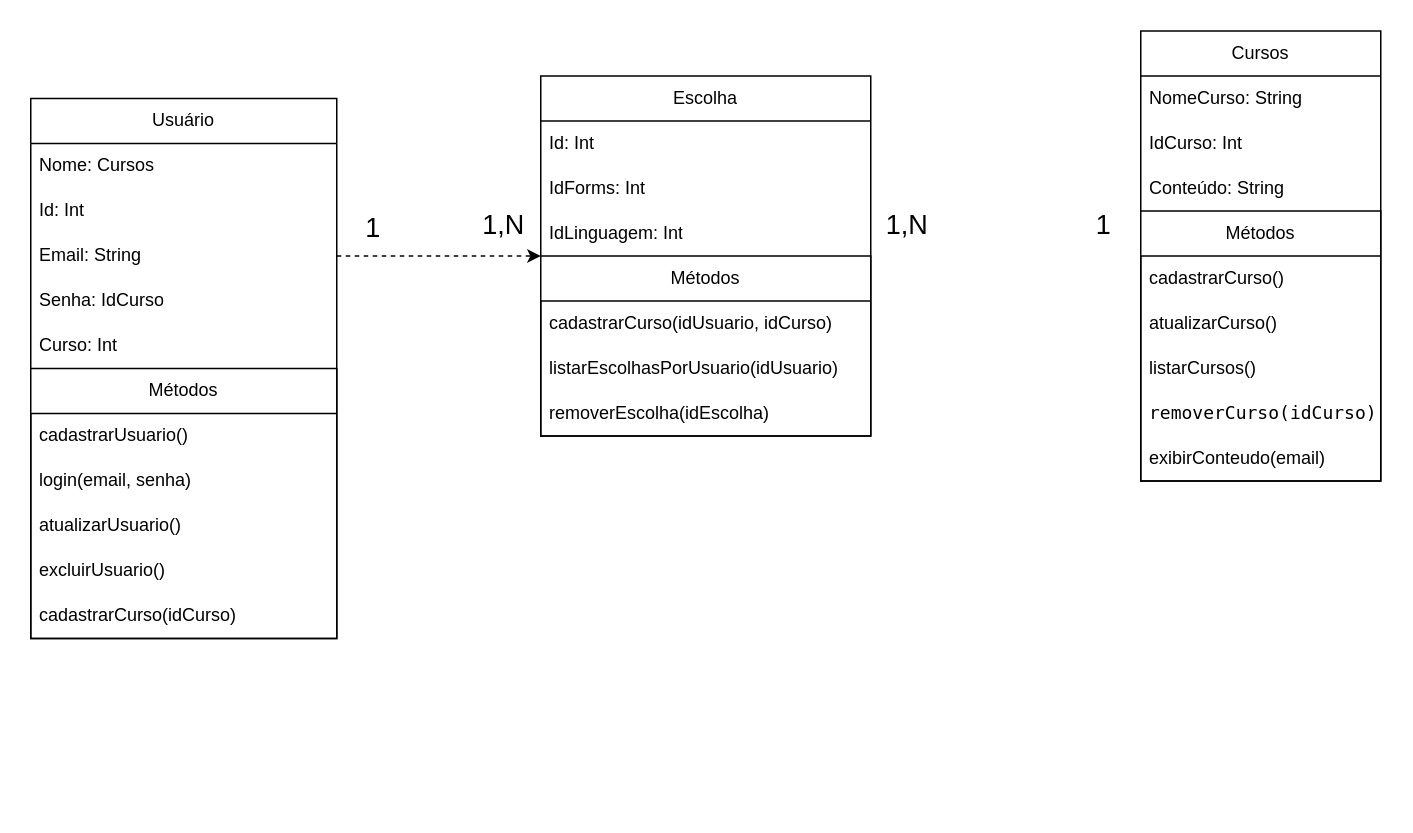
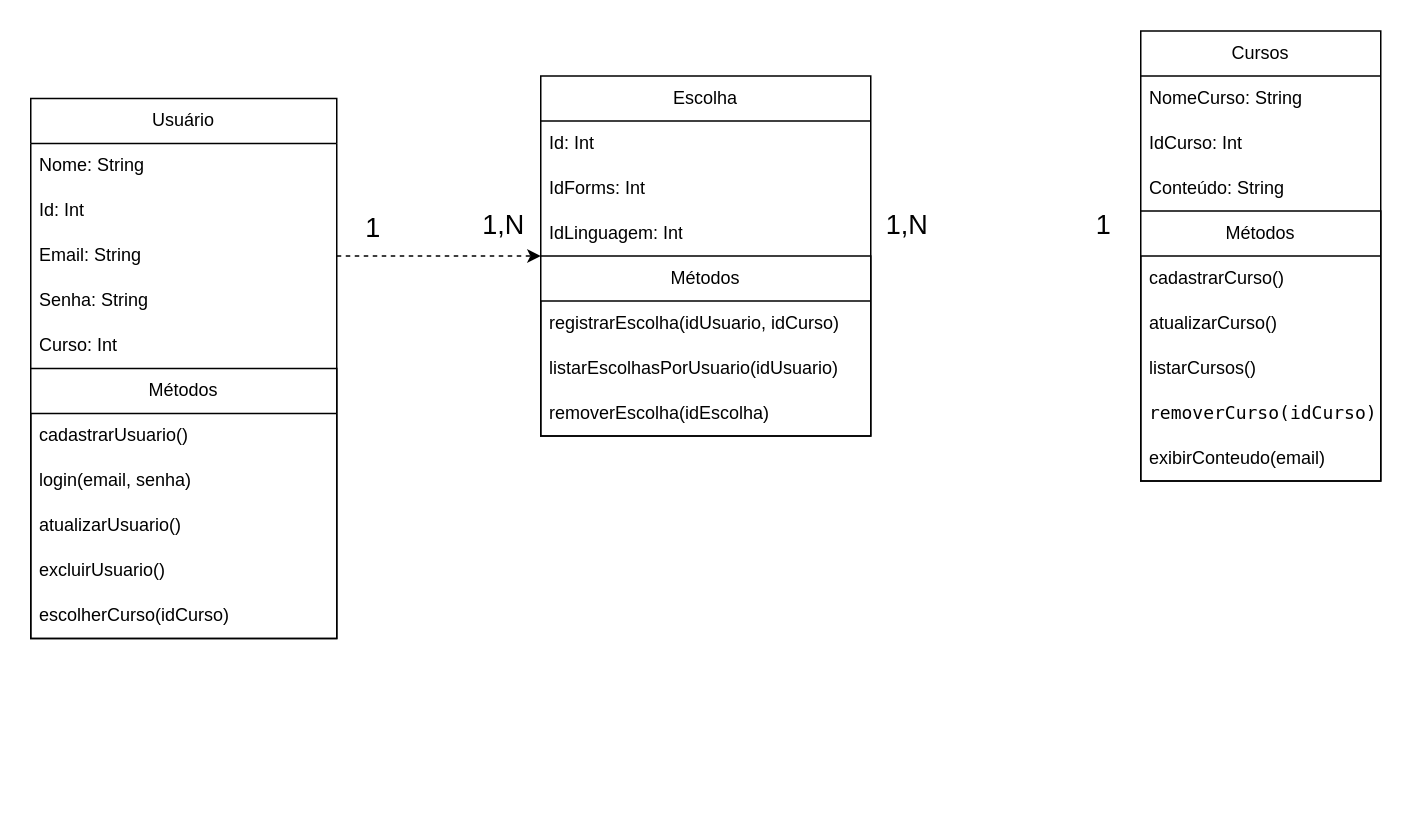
node "Nome: Cursos": label "Nome: Cursos" -> "Nome: String"
node "Senha: IdCurso": label "Senha: IdCurso" -> "Senha: String"
node "cadastrarCurso(idUsuario, idCurso)": label "cadastrarCurso(idUsuario, idCurso)" -> "registrarEscolha(idUsuario, idCurso)"
node "cadastrarCurso(idCurso)": label "cadastrarCurso(idCurso)" -> "escolherCurso(idCurso)"
